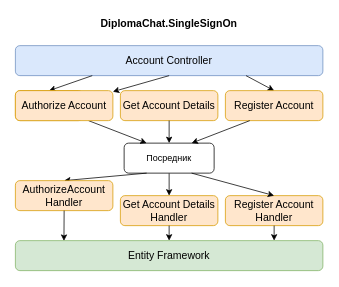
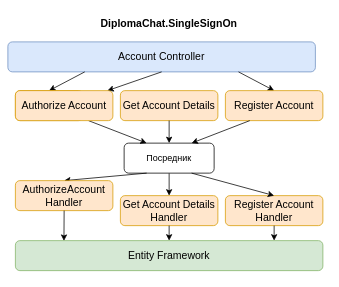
node "Account Controller": moved (169, 60) -> (162, 57)
